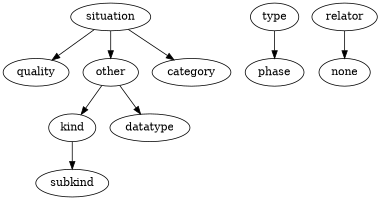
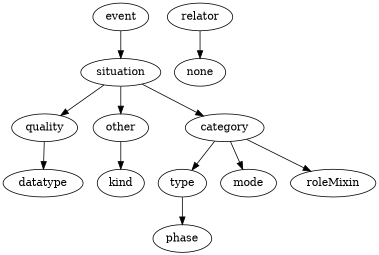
node "event": added
edge "other" -> "datatype": now "quality" -> "datatype"
edge "category" -> "type": added
node "subkind": removed
node "mode": added
node "roleMixin": added
